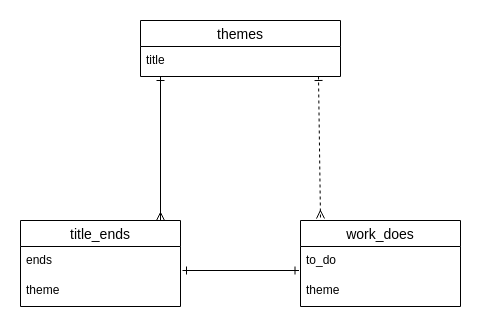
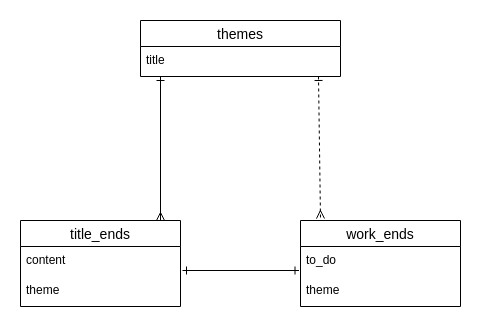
node "work_does": label "work_does" -> "work_ends"
node "ends": label "ends" -> "content"
